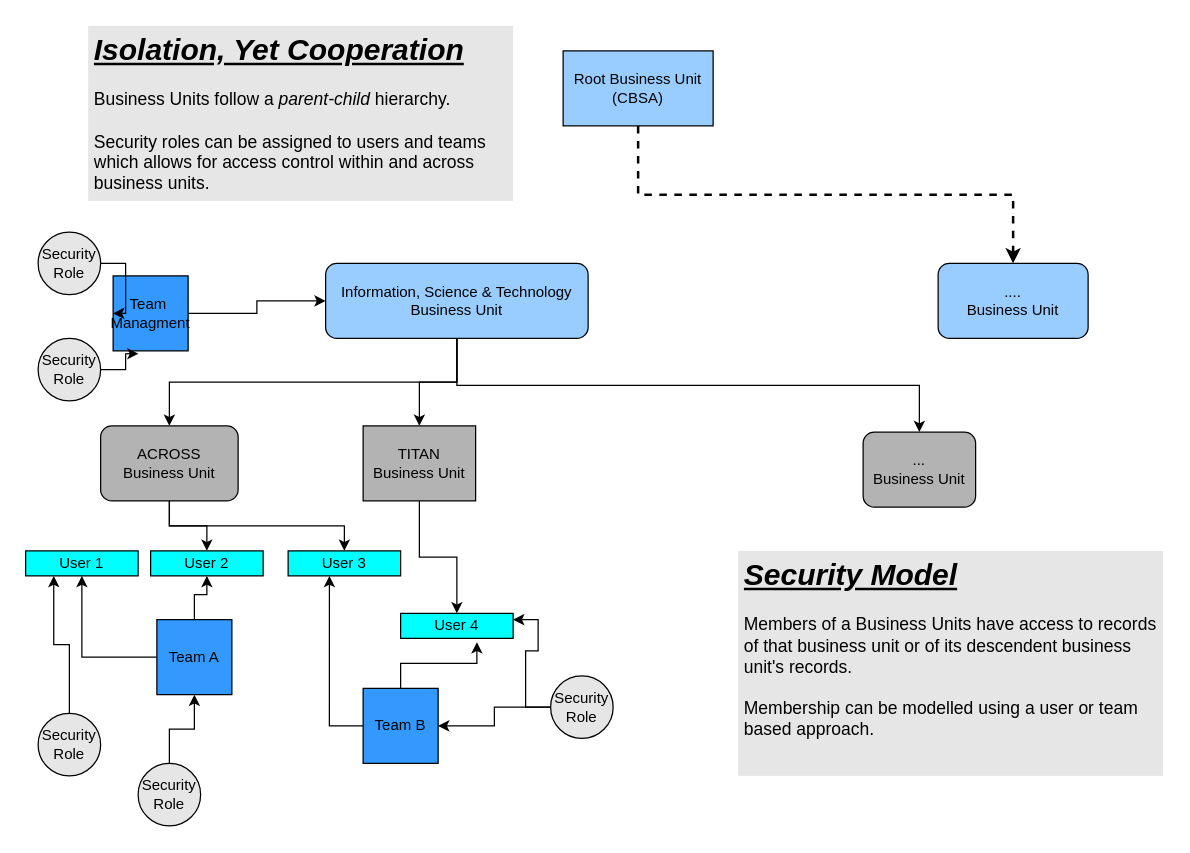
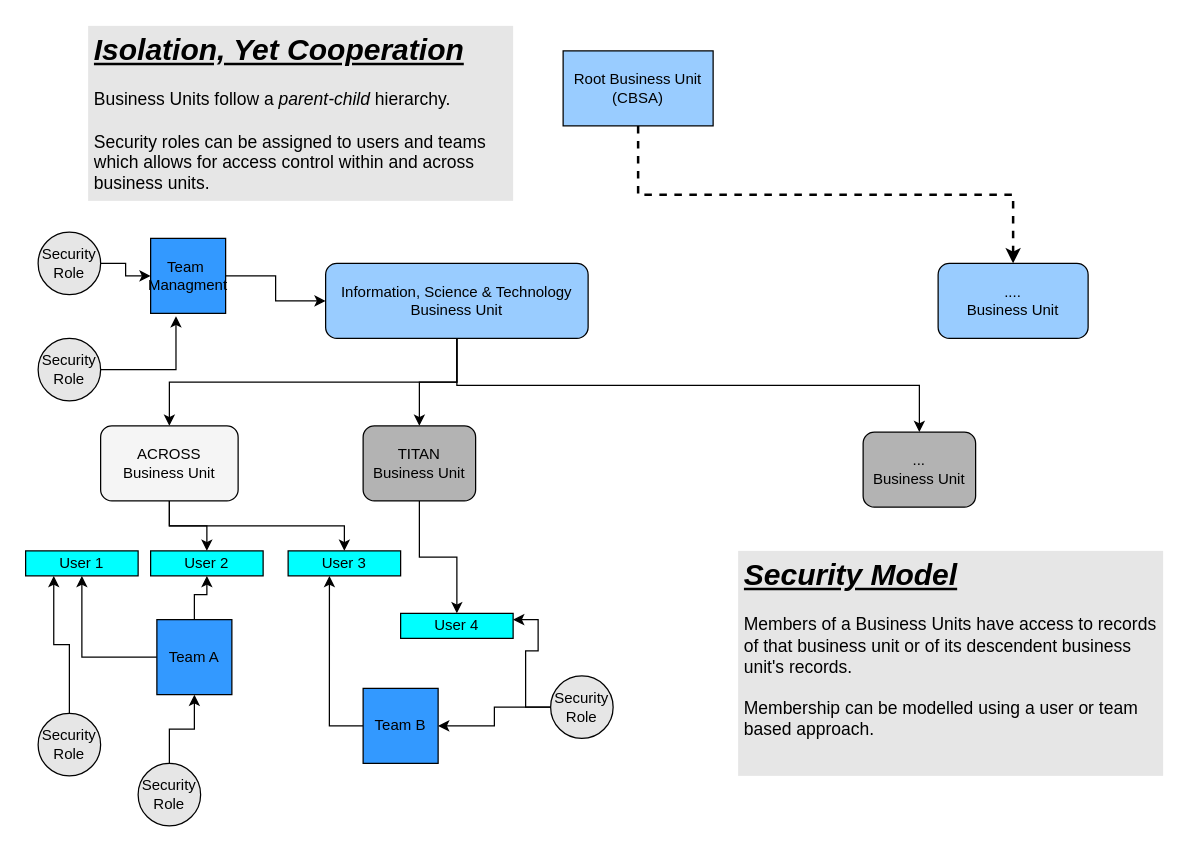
node "Team Managment": moved (151, 313) -> (188, 276)
node "ACROSS Business Unit": fillcolor #b3b3b3 -> #f5f5f5
node "TITAN Business Unit": shape rectangle -> rounded rectangle
edge "Team B" -> "User 4": removed
